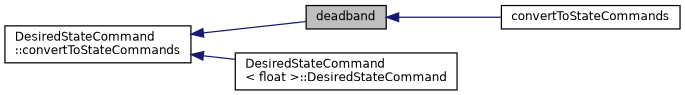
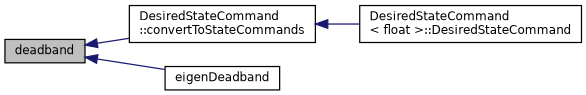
node "convertToStateCommands": label "convertToStateCommands" -> "eigenDeadband"
edge "deadband" -> "DesiredStateCommand ::convertToStateCommands": reversed
